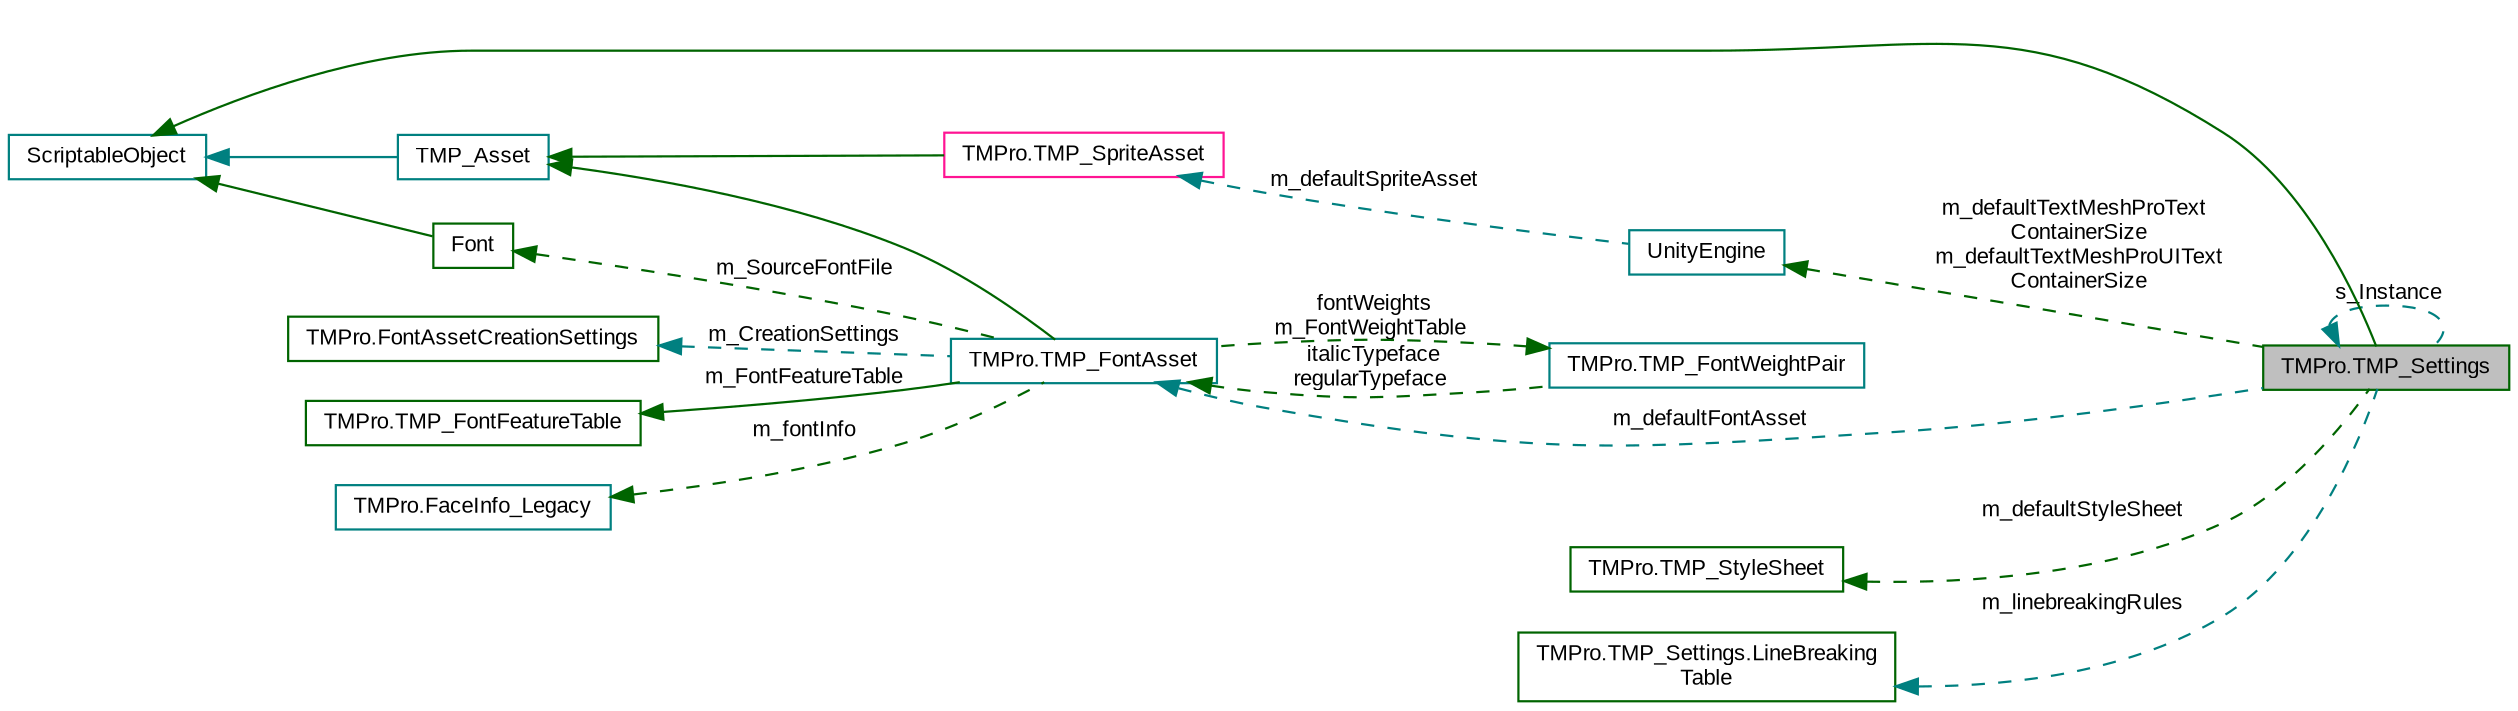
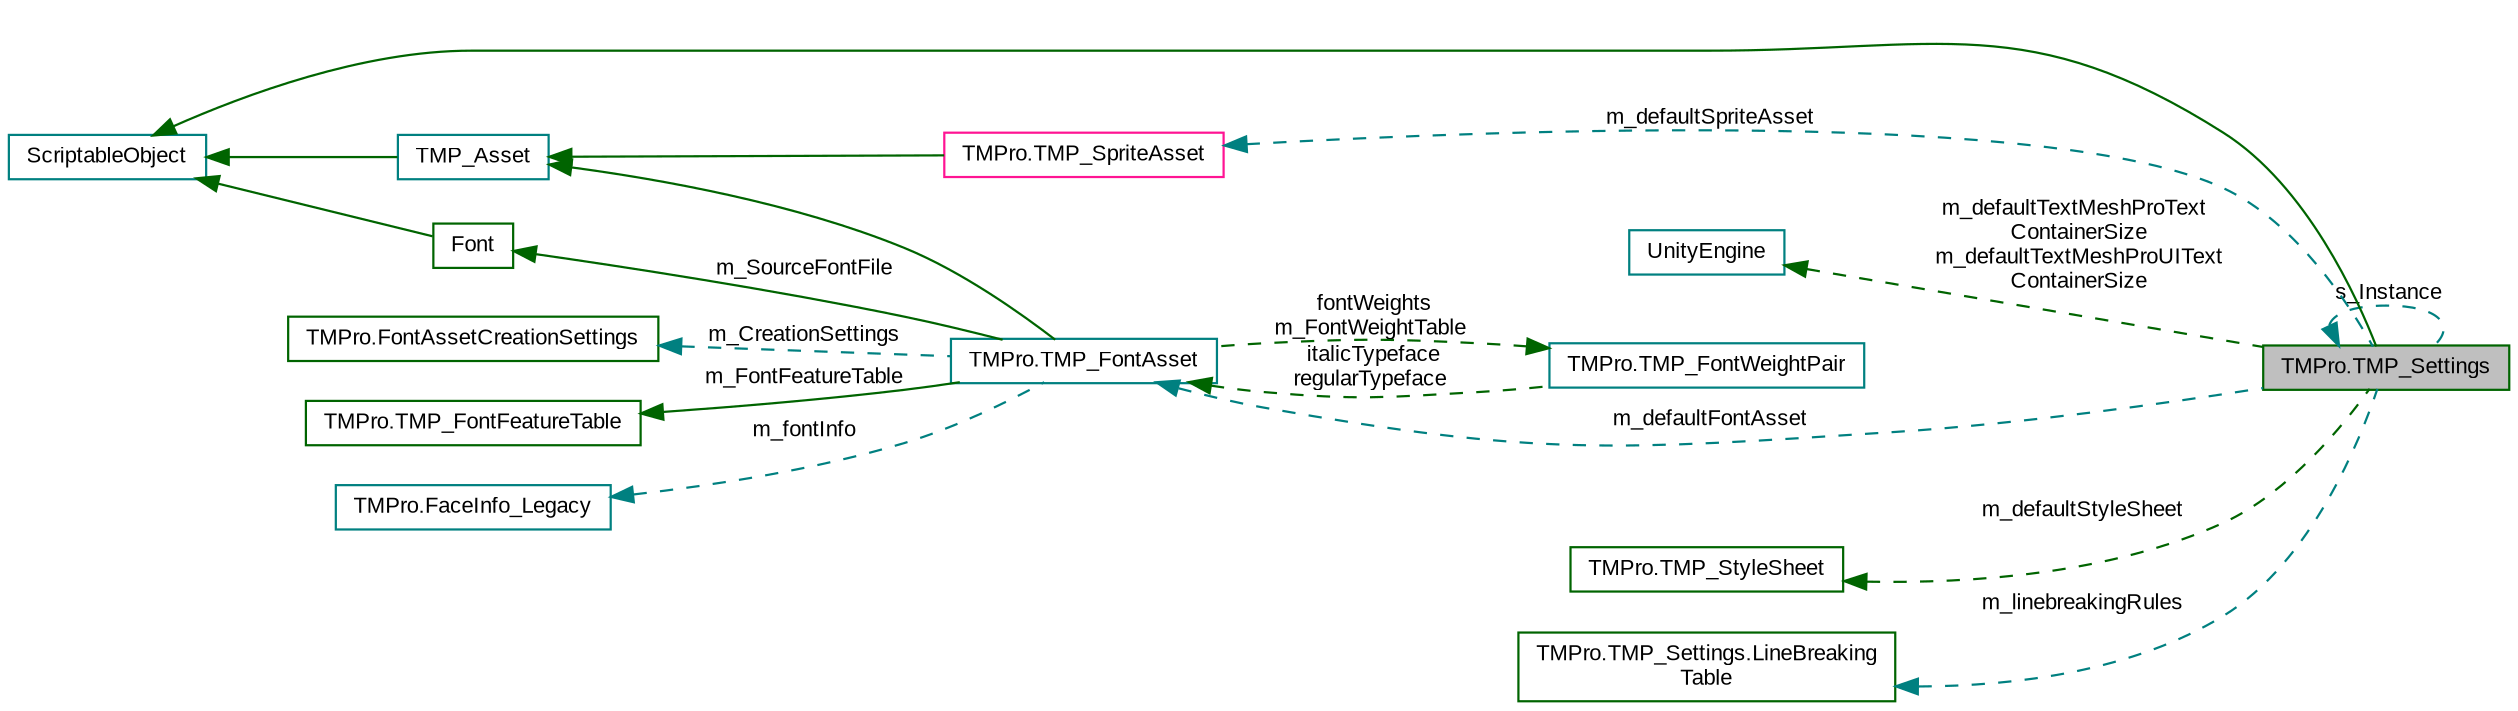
edge "TMP_Asset" -> "ScriptableObject": color teal -> darkgreen
edge "UnityEngine" -> "TMPro.TMP_SpriteAsset": now "TMPro.TMP_Settings" -> "TMPro.TMP_SpriteAsset"
edge "TMPro.TMP_FontAsset" -> "Font": style dashed -> solid
edge "TMPro.TMP_FontAsset" -> "TMPro.FaceInfo_Legacy": color darkgreen -> teal
